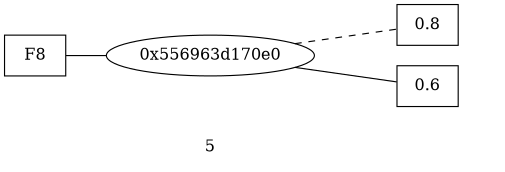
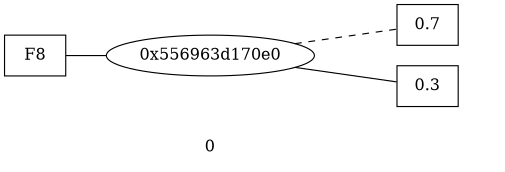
node "0.8": label "0.8" -> "0.7"
node "0.6": label "0.6" -> "0.3"
node "5": label "5" -> "0"
